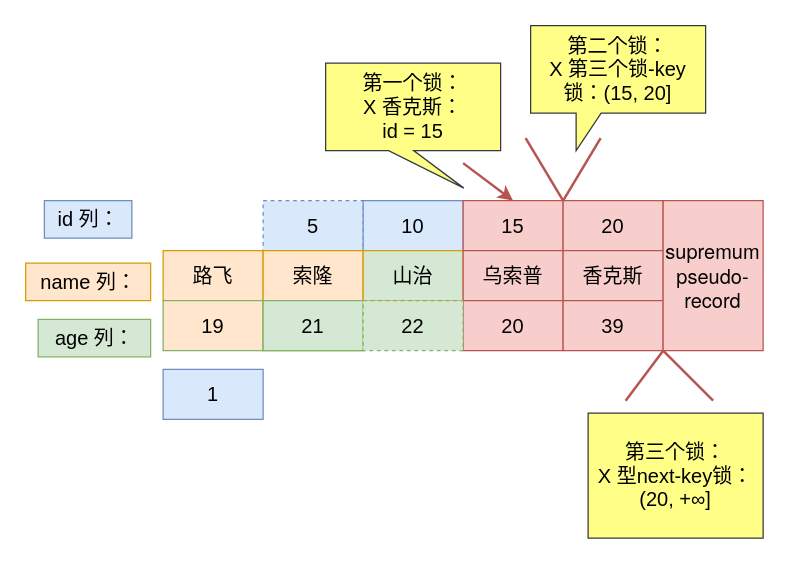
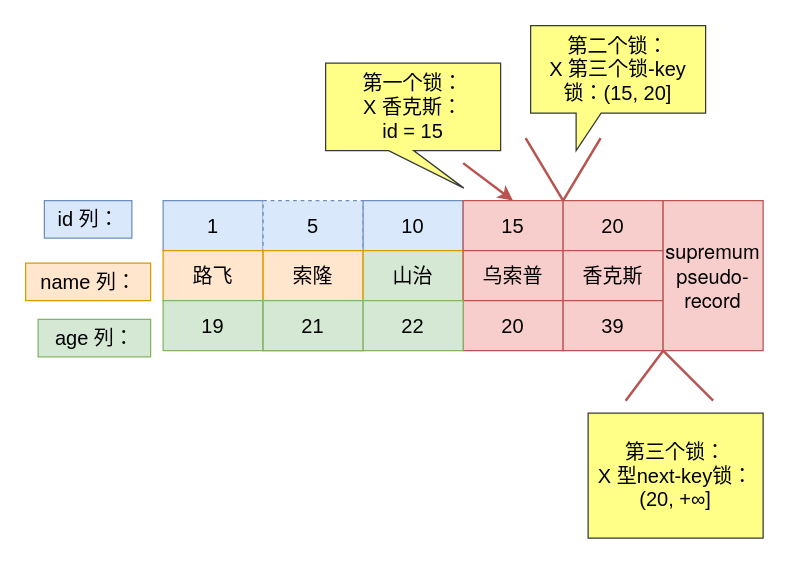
node "19": fillcolor #ffe6cc -> #d5e8d4
node "22": style dashed -> solid
node "1": moved (213, 394) -> (213, 226)
